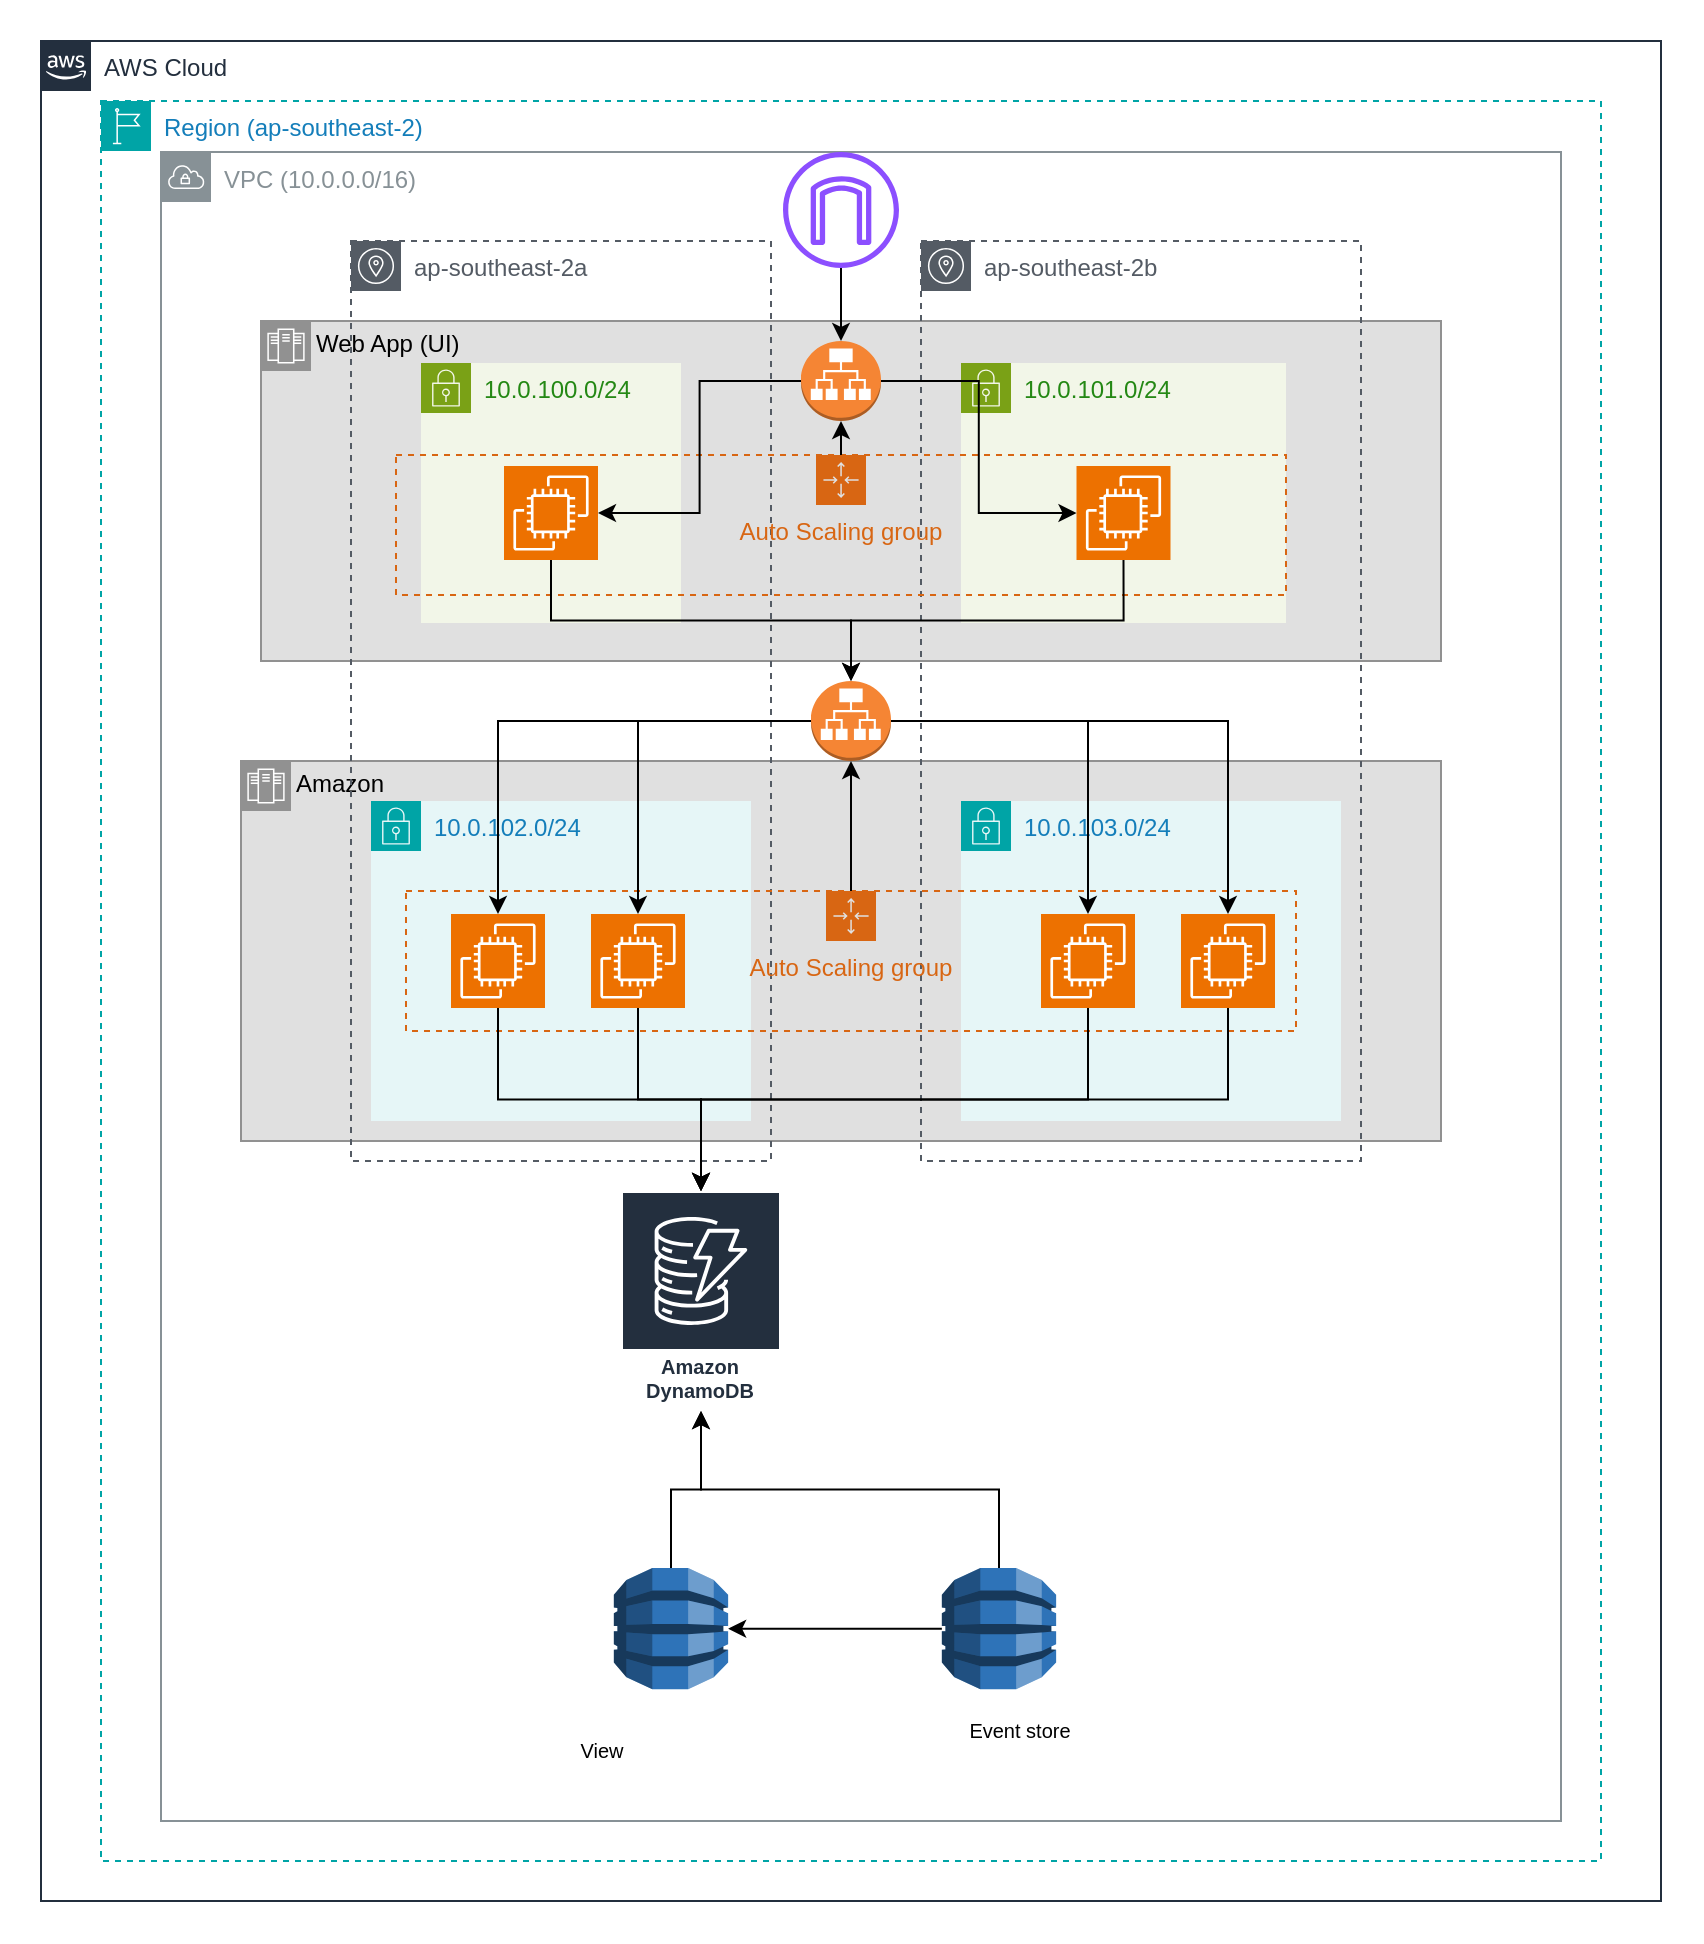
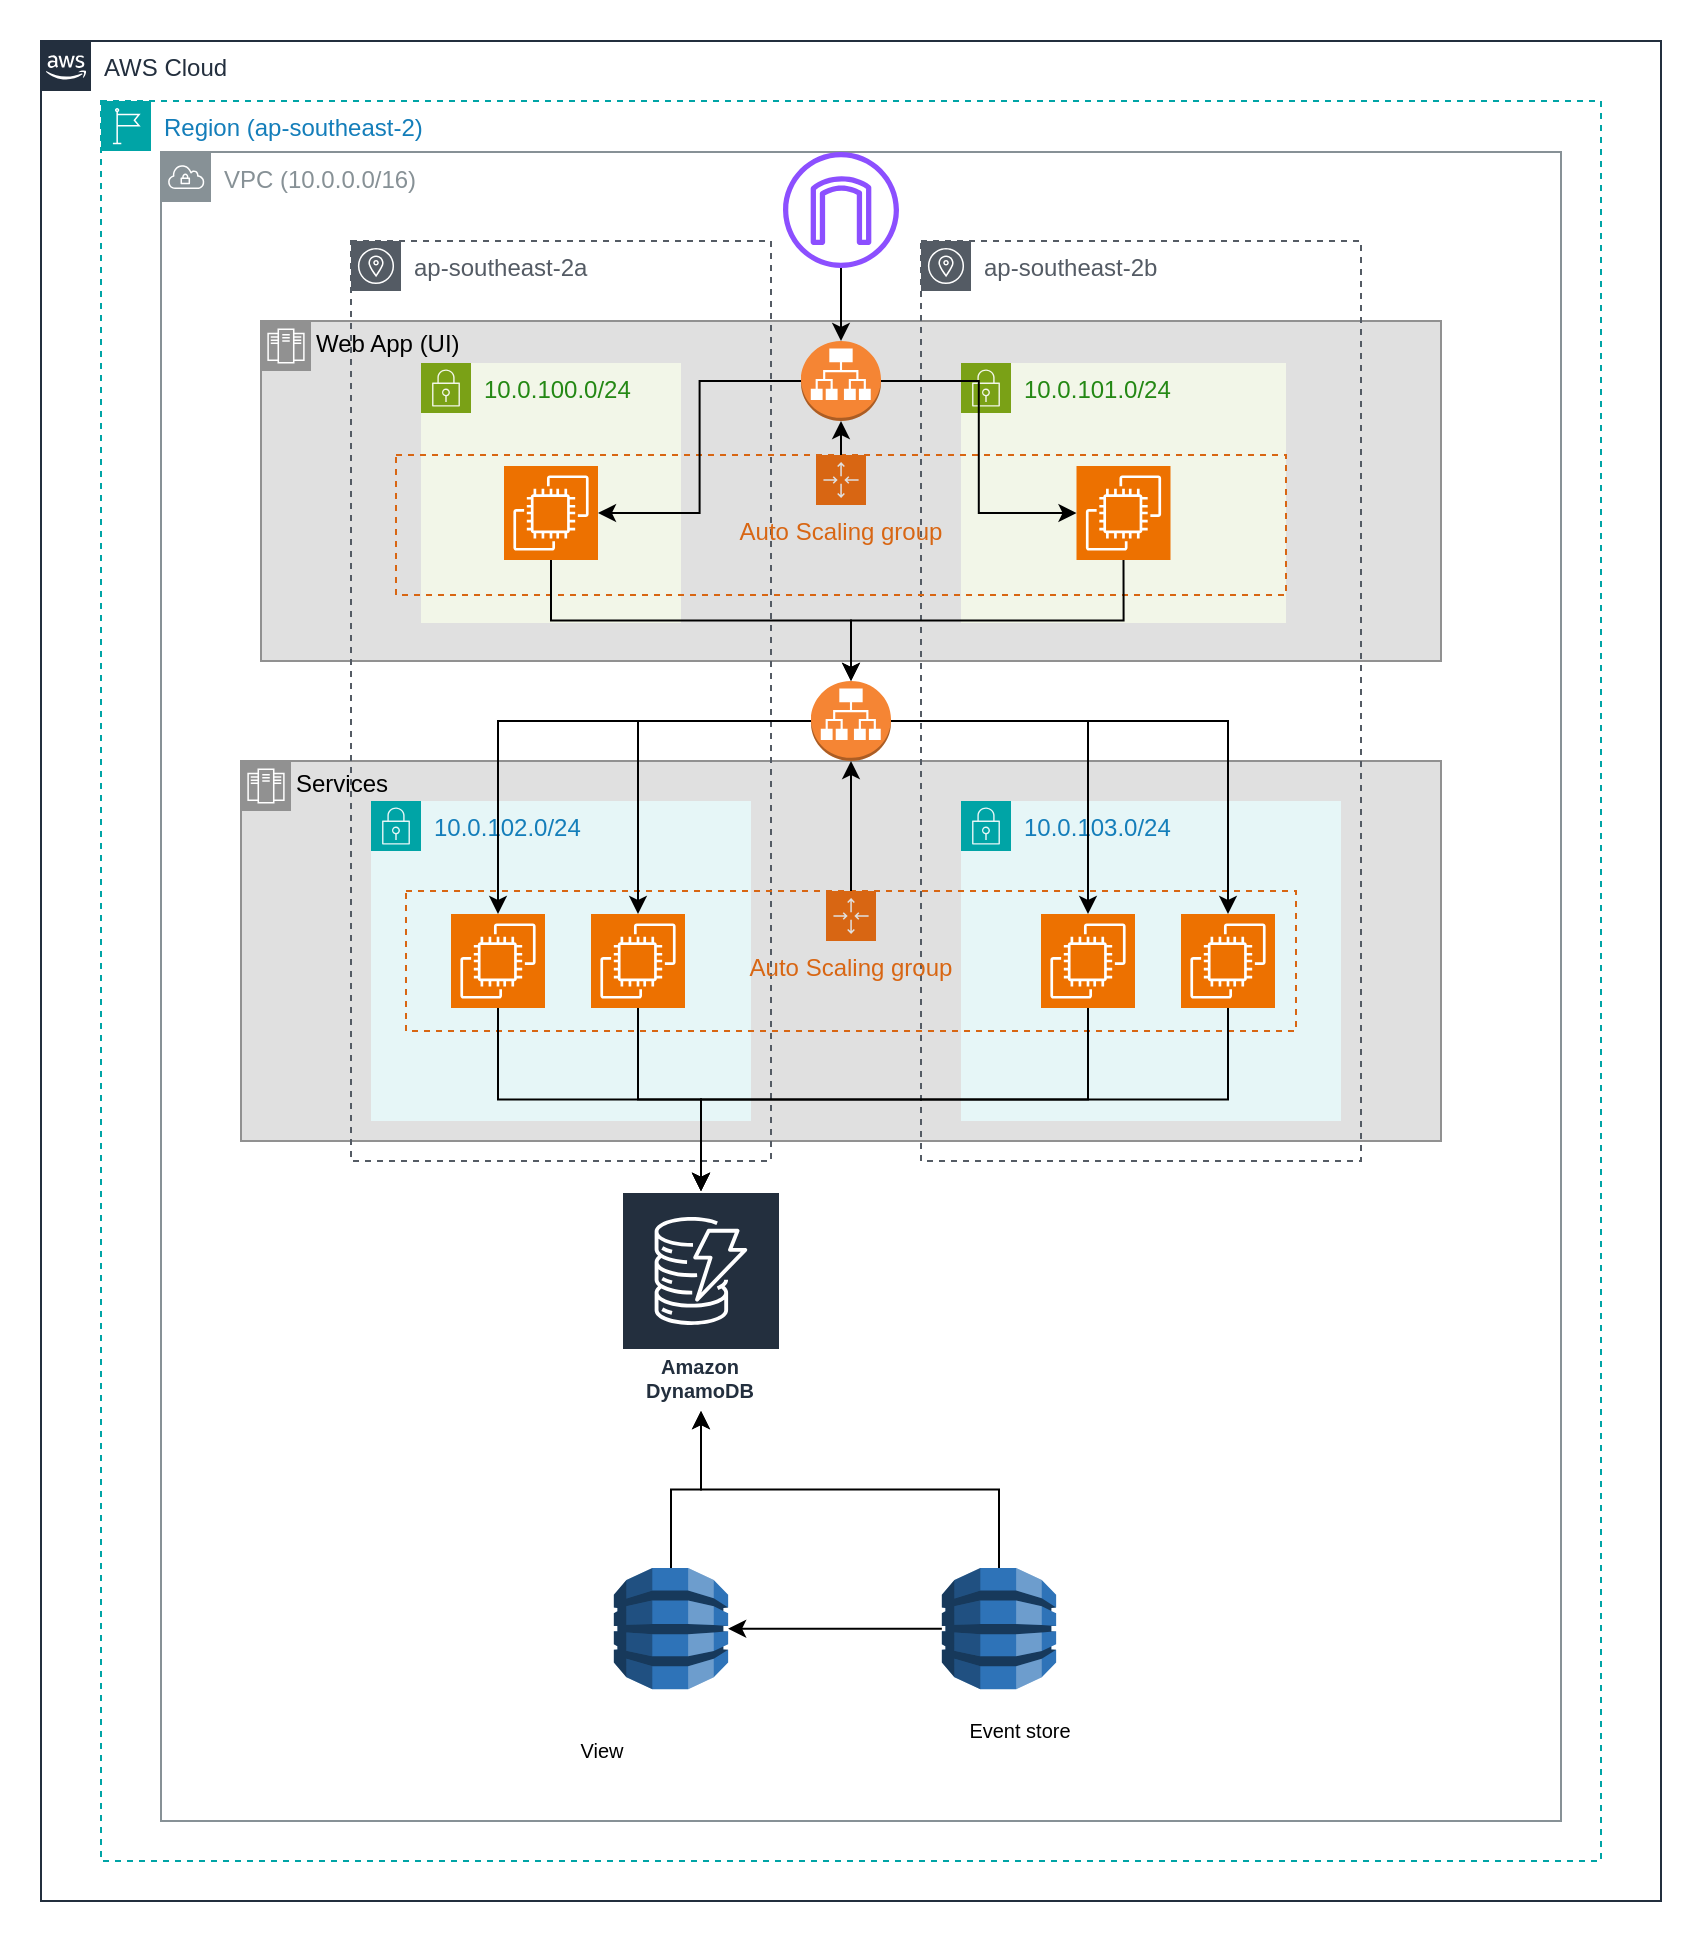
node "Amazon": label "Amazon" -> "Services"
